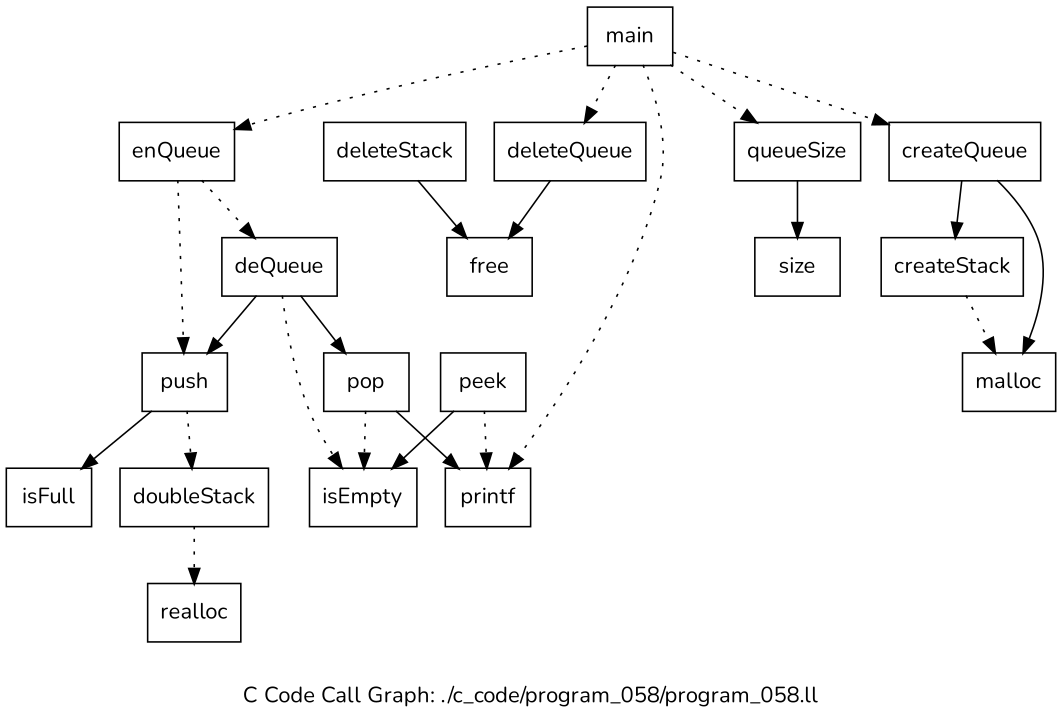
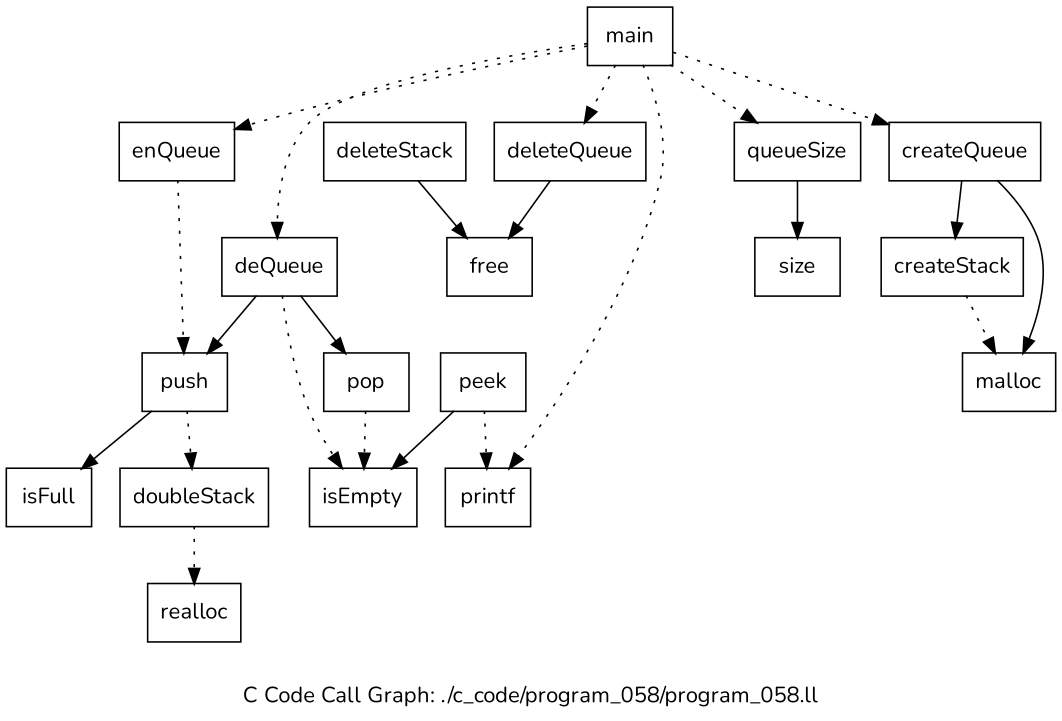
edge "enQueue" -> "deQueue": now "main" -> "deQueue"
edge "pop" -> "printf": removed
